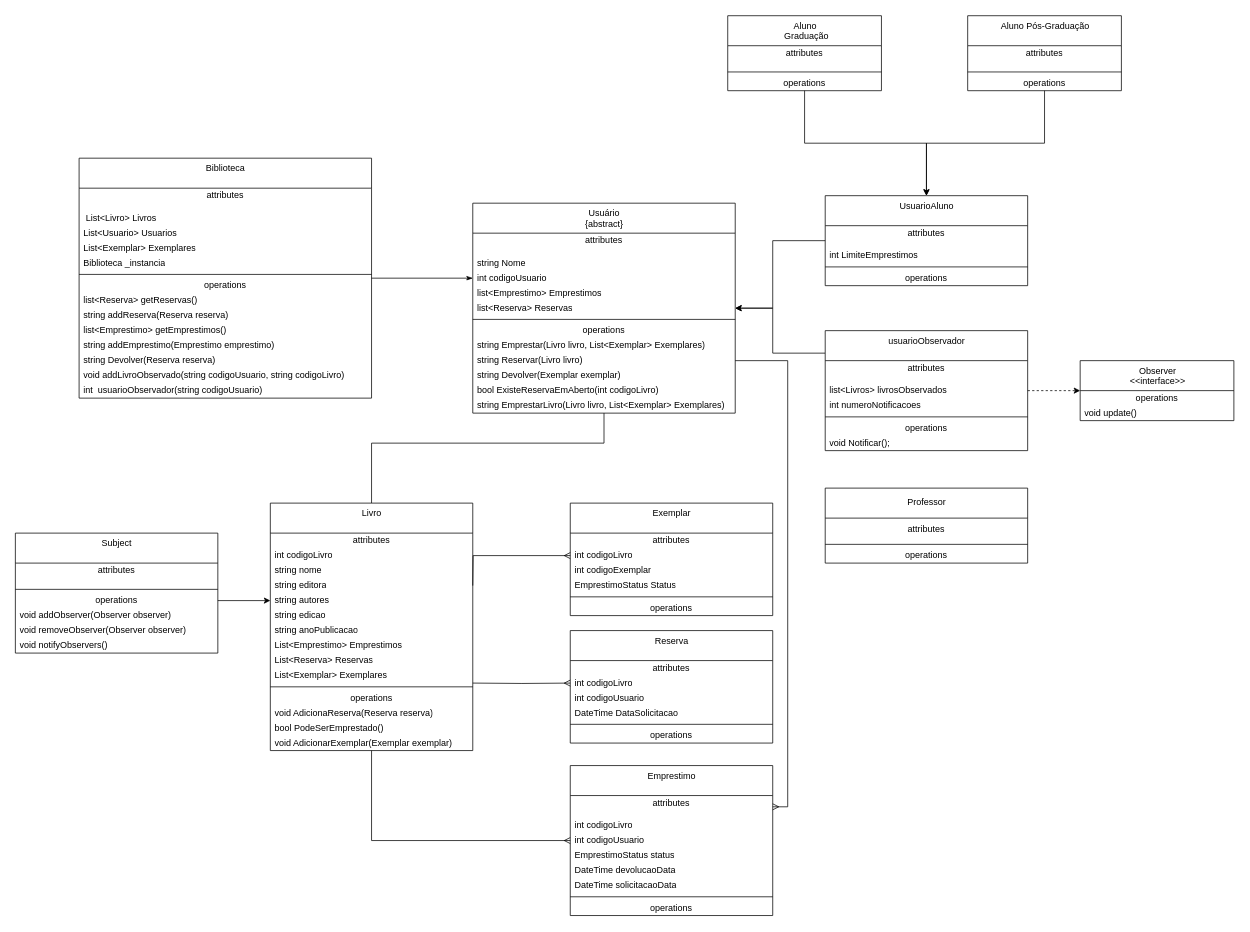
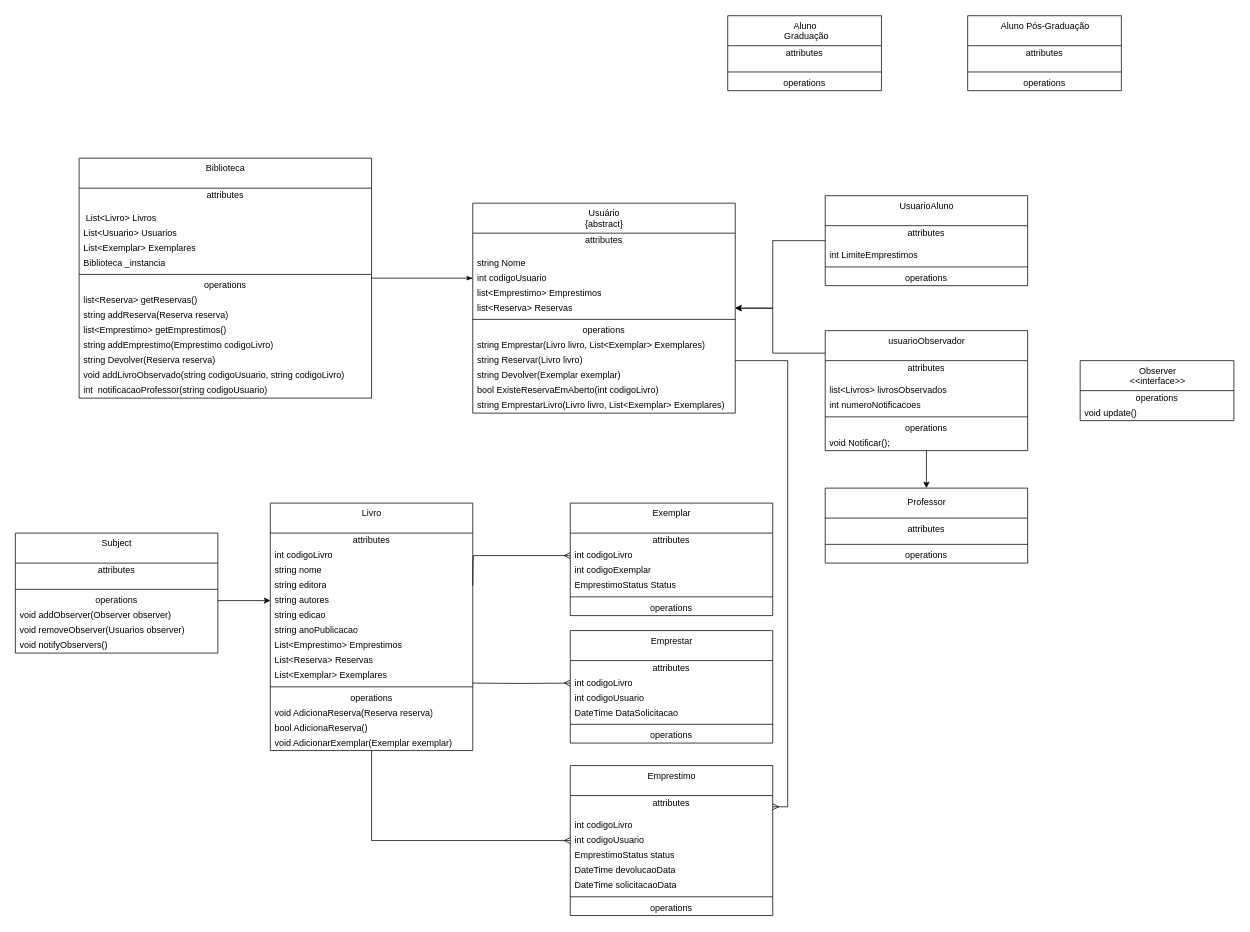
edge "Aluno Graduação" -> "UsuarioAluno": removed
edge "Aluno Pós-Graduação" -> "UsuarioAluno": removed
node "string addEmprestimo(Emprestimo emprestimo)": label "string addEmprestimo(Emprestimo emprestimo)" -> "string addEmprestimo(Emprestimo codigoLivro)"
node "int usuarioObservador(string codigoUsuario)": label "int usuarioObservador(string codigoUsuario)" -> "int notificacaoProfessor(string codigoUsuario)"
edge "usuarioObservador" -> "Observer <<interface>>": removed
edge "Usuário {abstract}" -- "Livro": removed
edge "usuarioObservador" -> "Professor": added
node "void removeObserver(Observer observer)": label "void removeObserver(Observer observer)" -> "void removeObserver(Usuarios observer)"
node "Reserva": label "Reserva" -> "Emprestar"
node "bool PodeSerEmprestado()": label "bool PodeSerEmprestado()" -> "bool AdicionaReserva()"
